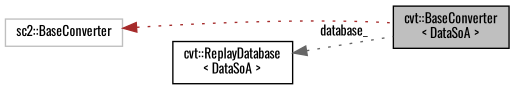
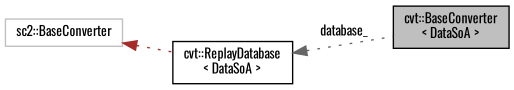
edge "cvt::BaseConverter < DataSoA >" -> "sc2::BaseConverter": now "cvt::ReplayDatabase < DataSoA >" -> "sc2::BaseConverter"
